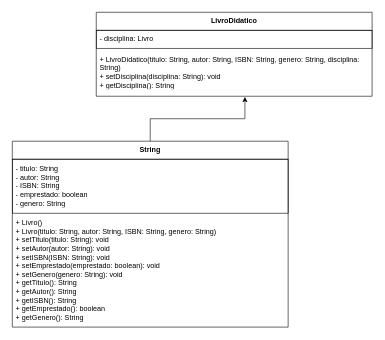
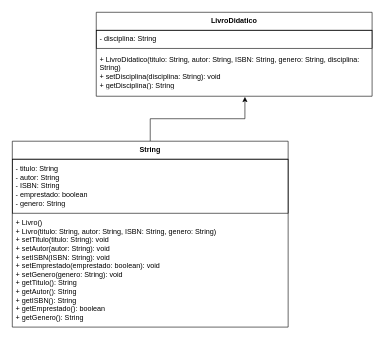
node "- disciplina: Livro": label "- disciplina: Livro" -> "- disciplina: String"
